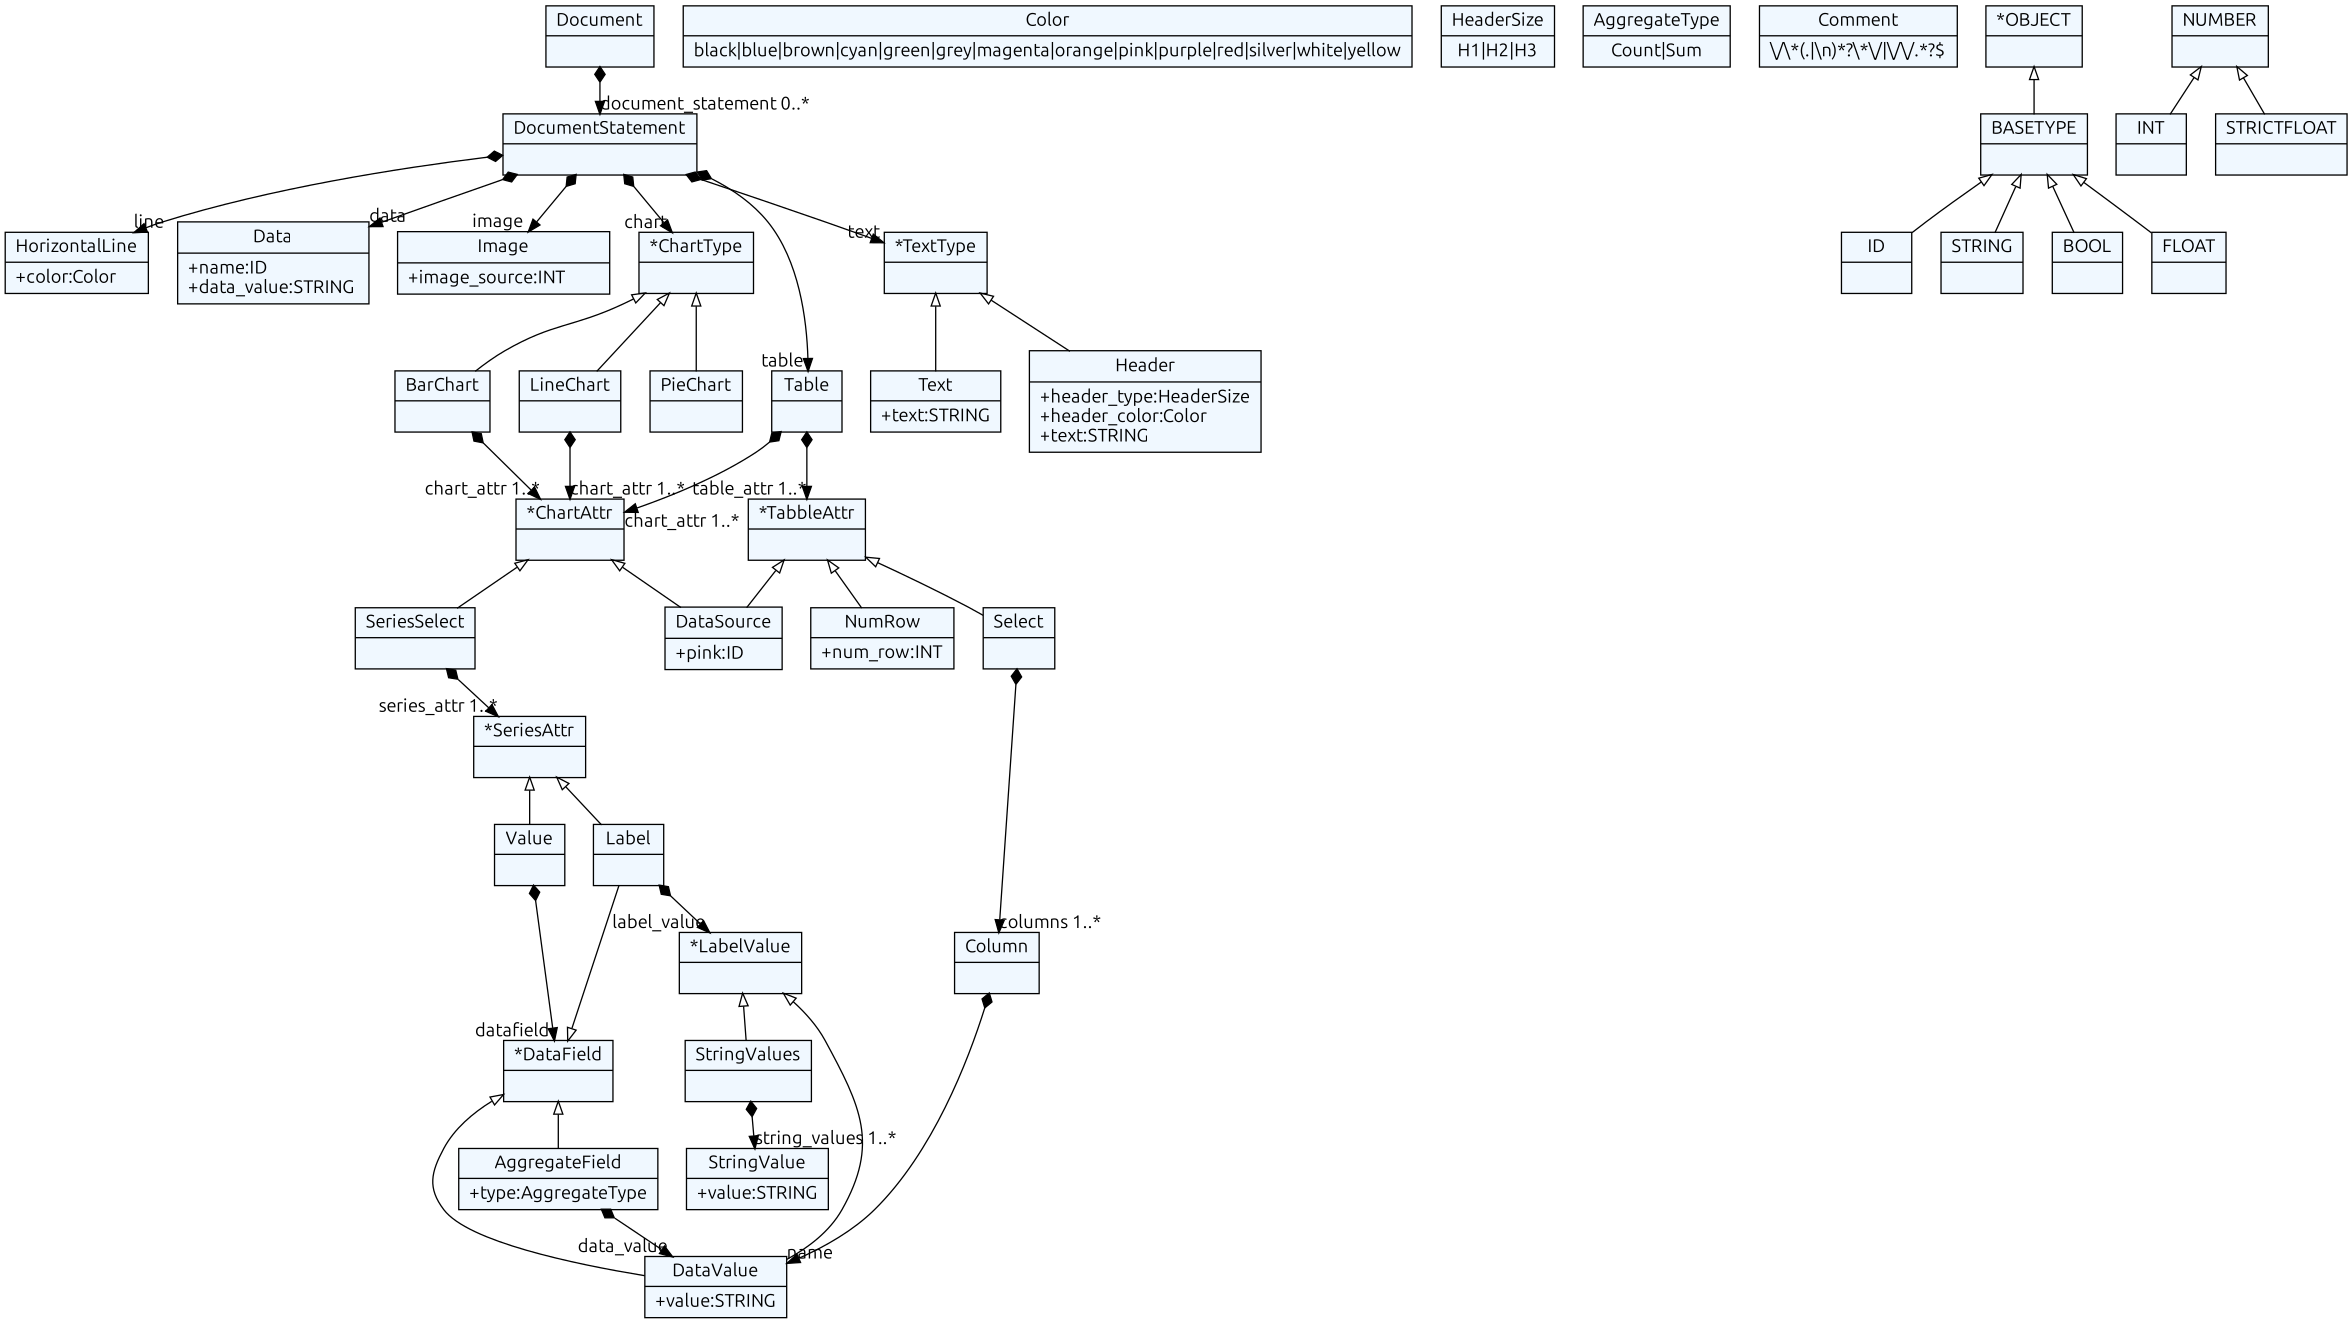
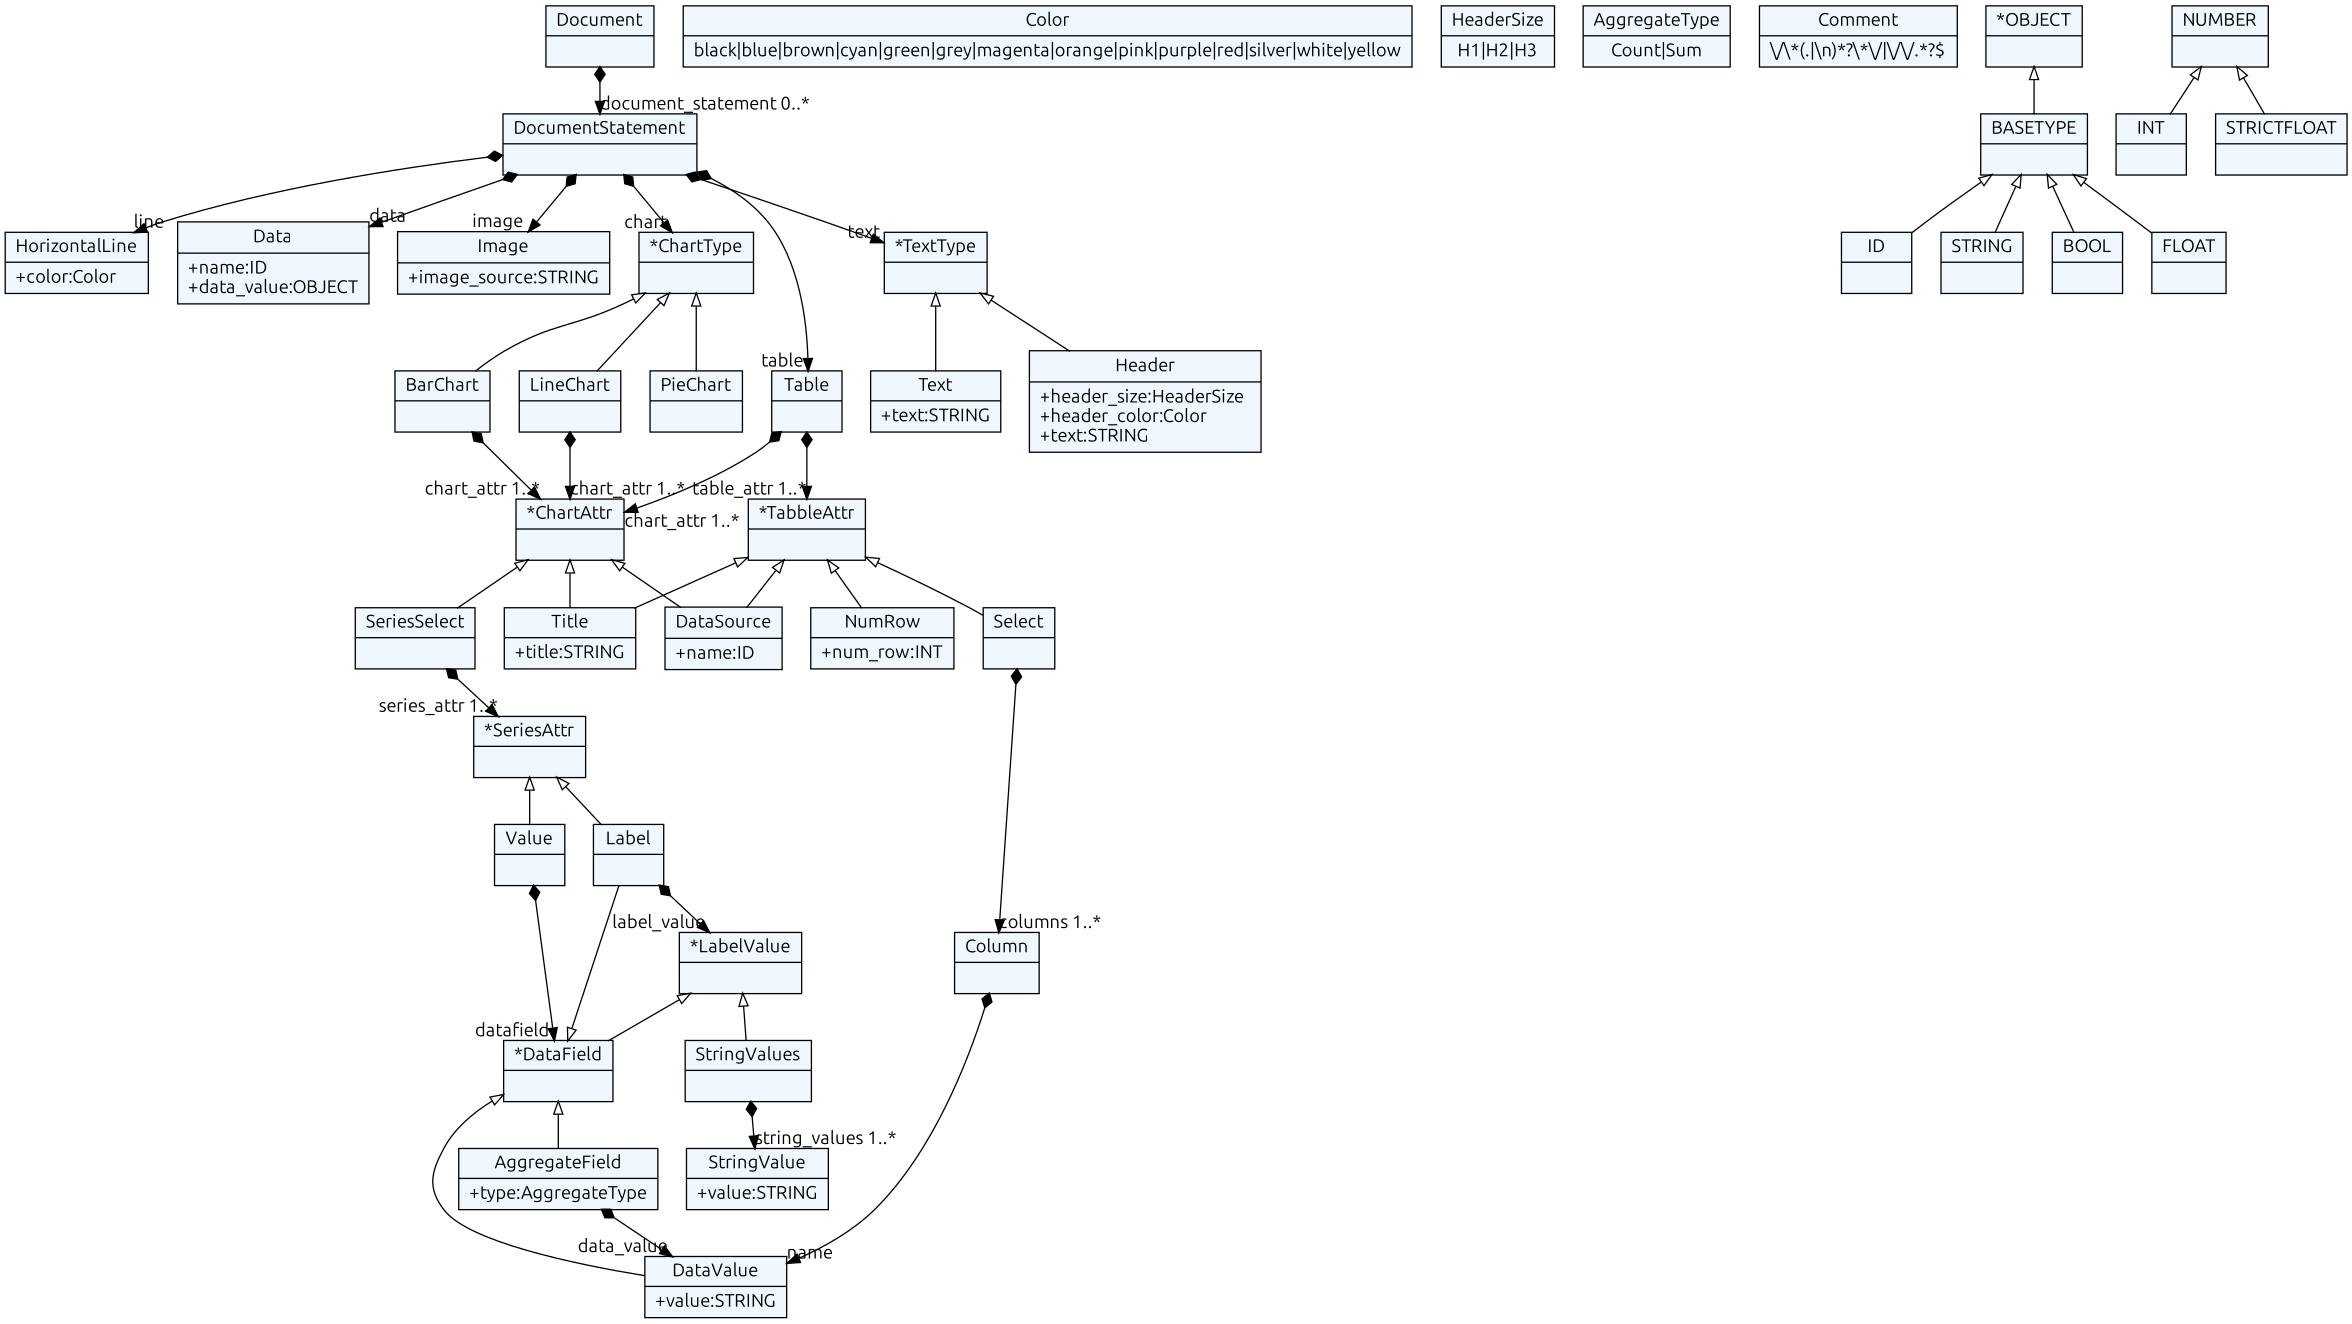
node "Image": text "+image_source:INT" -> "+image_source:STRING"
node "Data": text "+data_value:STRING" -> "+data_value:OBJECT"
node "Header": text "+header_type:HeaderSize" -> "+header_size:HeaderSize"
node "Title": added
node "DataSource": text "+pink:ID" -> "+name:ID"
edge "DataValue" -> "*LabelValue": now "*DataField" -> "*LabelValue"
